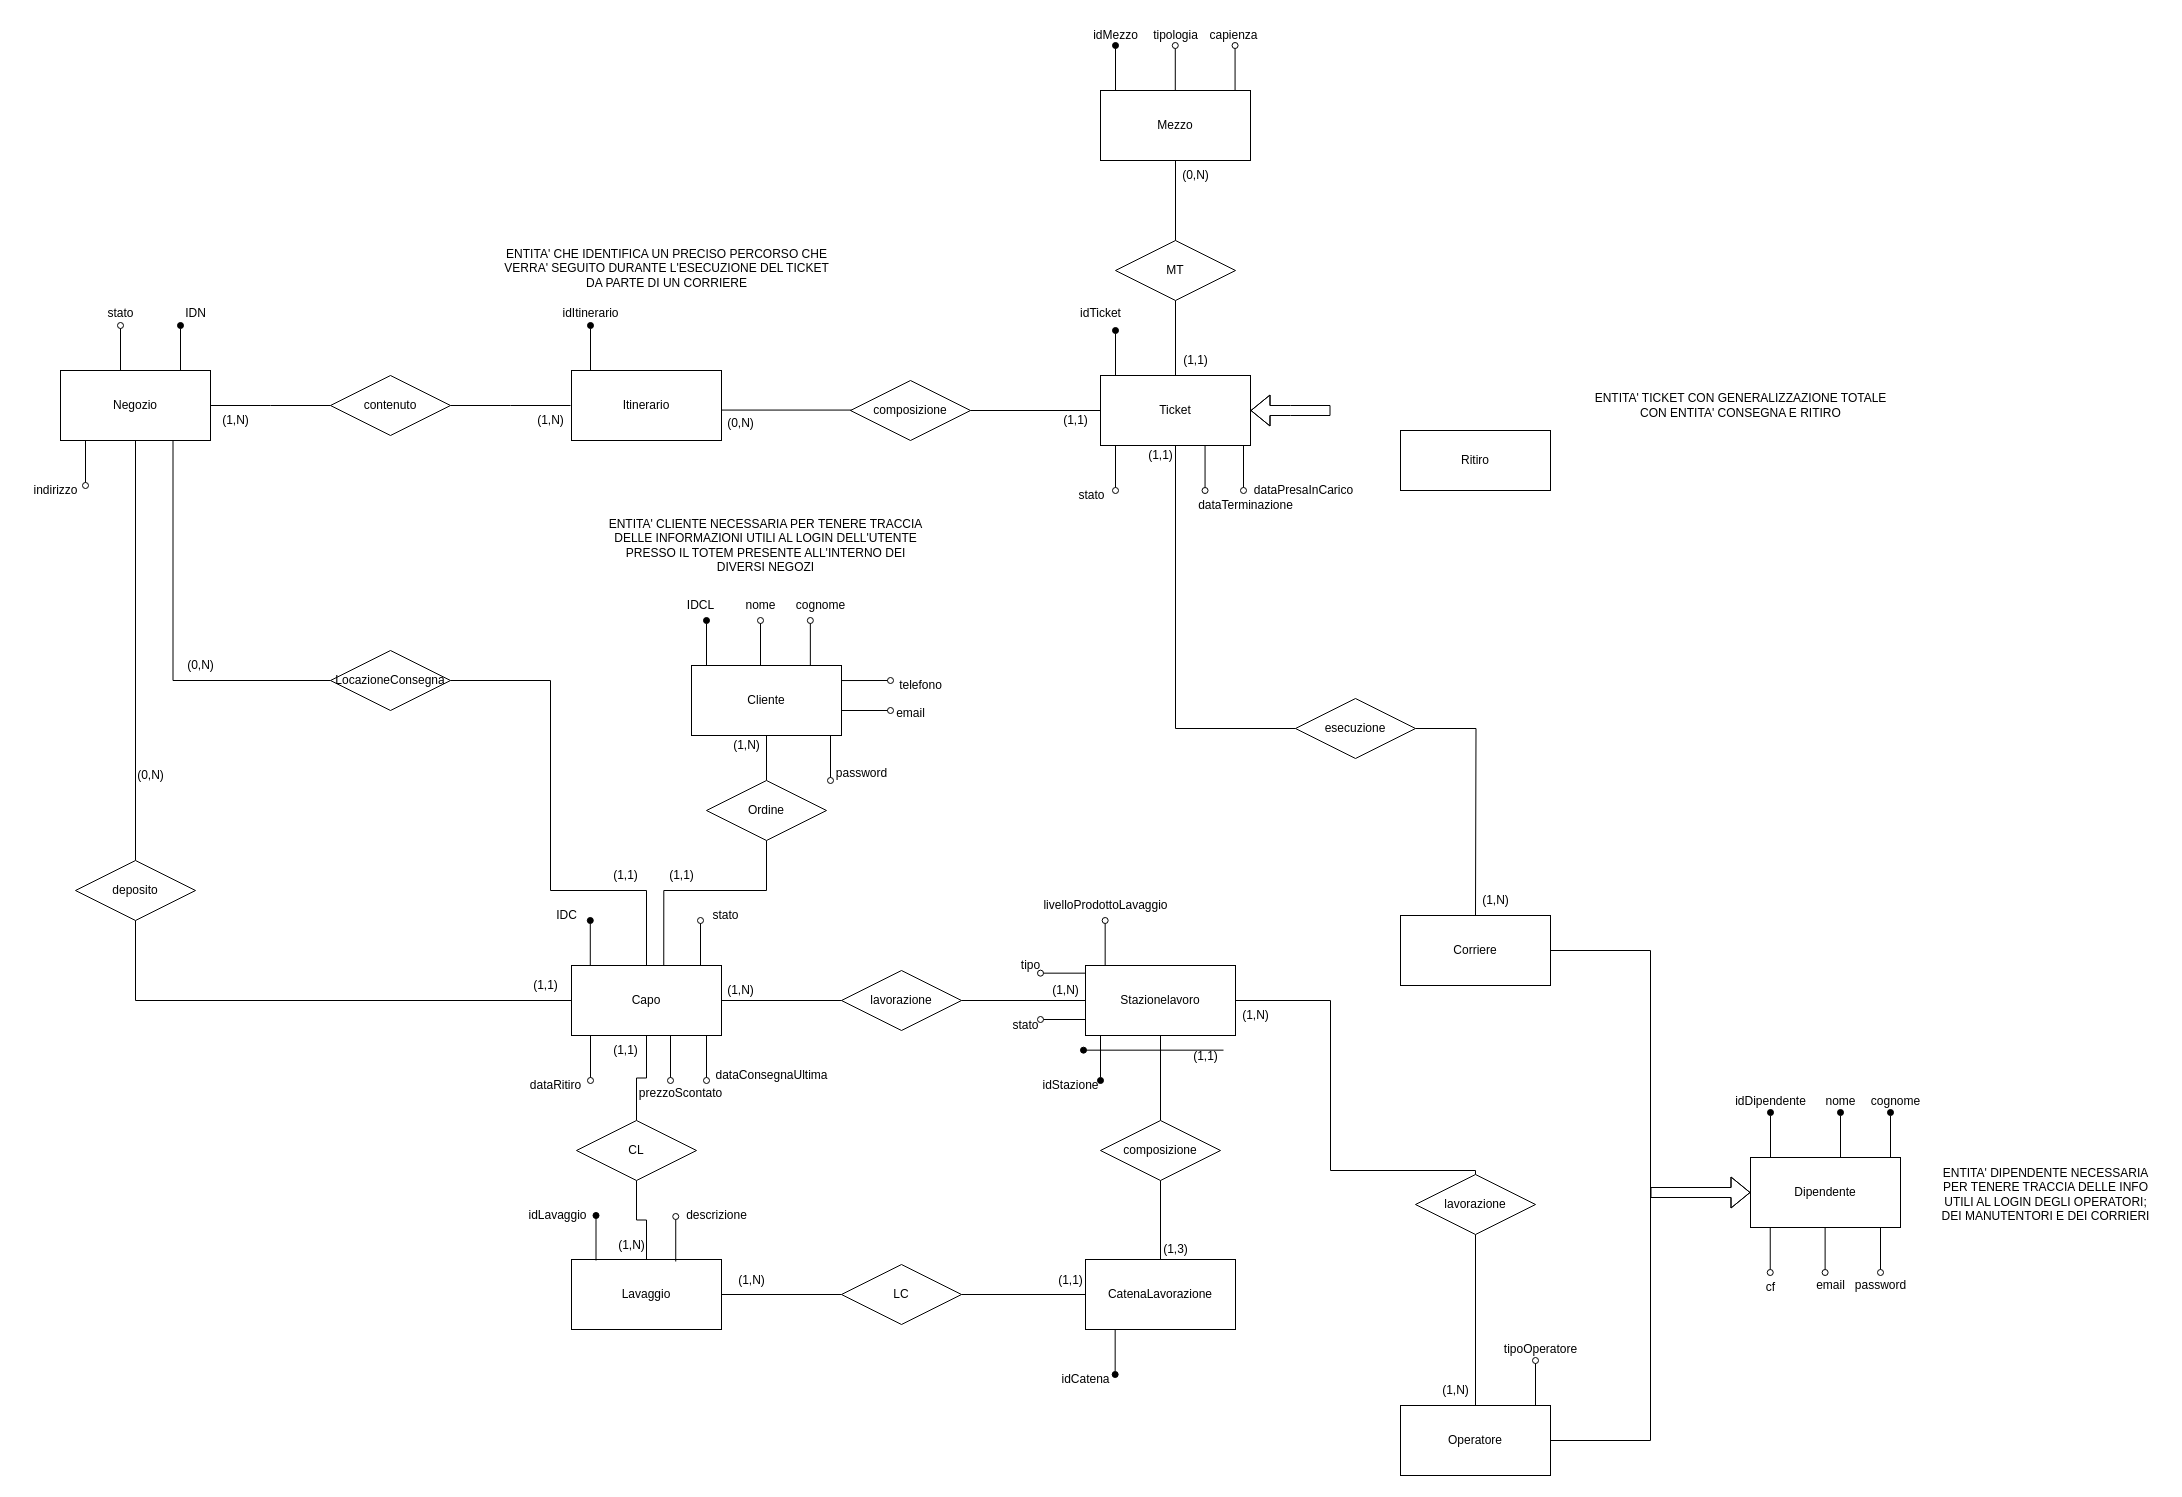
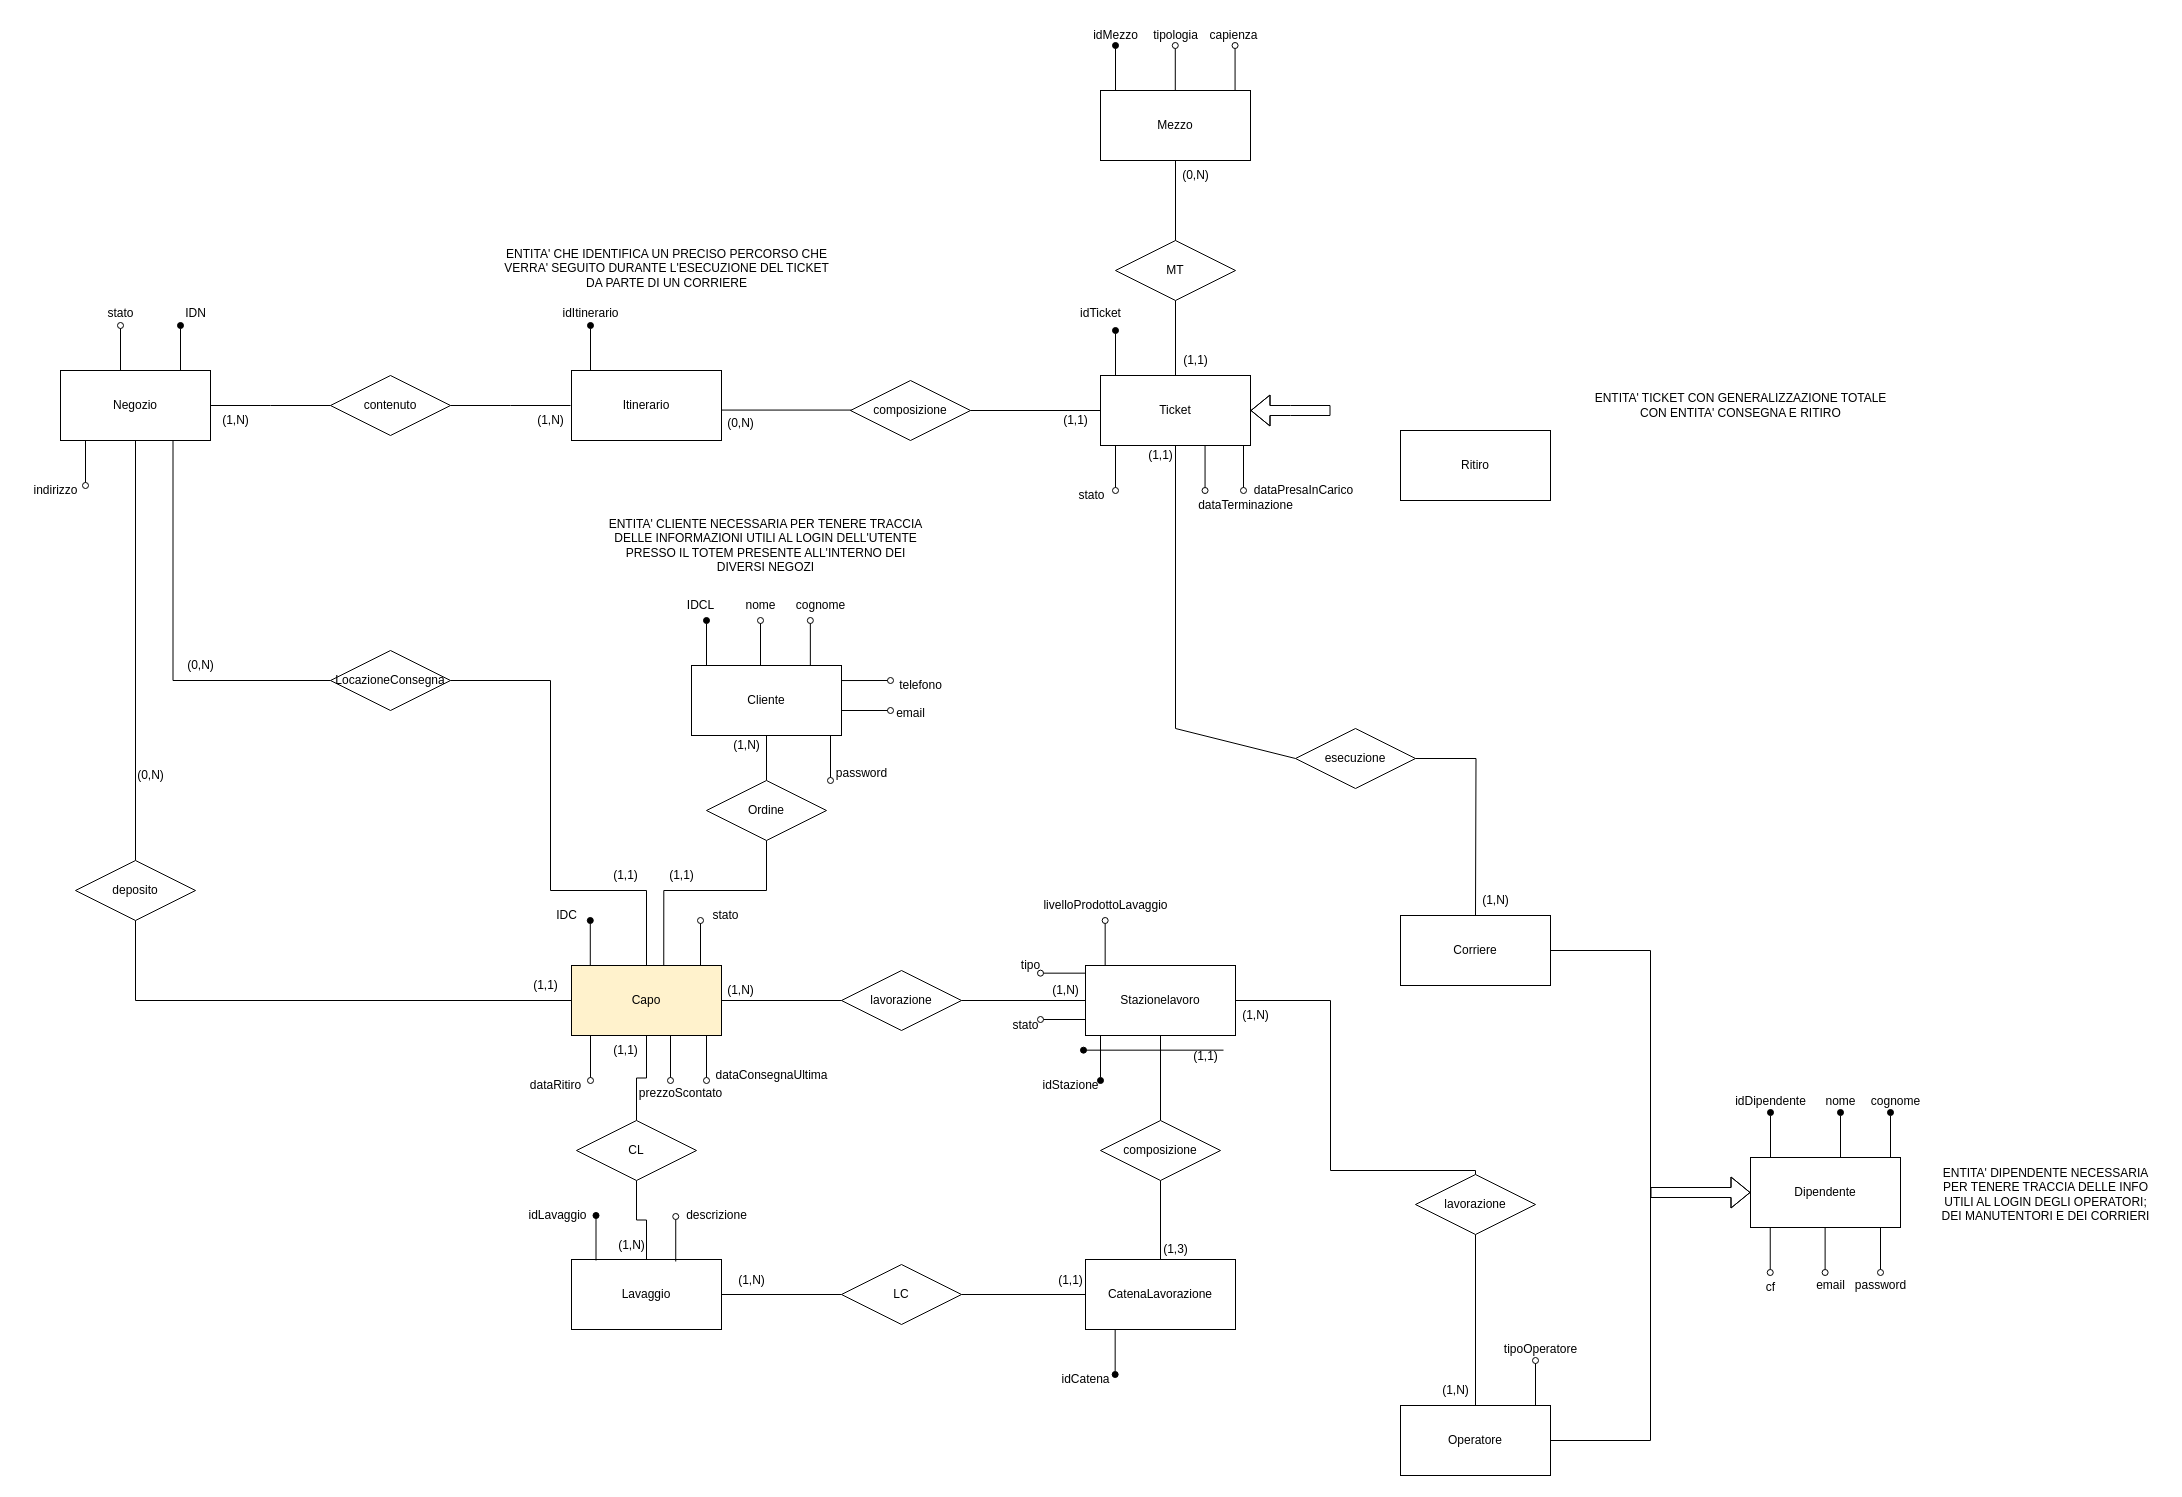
node "Ritiro": size 150x60 -> 150x70
node "esecuzione": moved (1356, 729) -> (1356, 759)
node "Capo": fillcolor #ffffff -> #fff2cc
